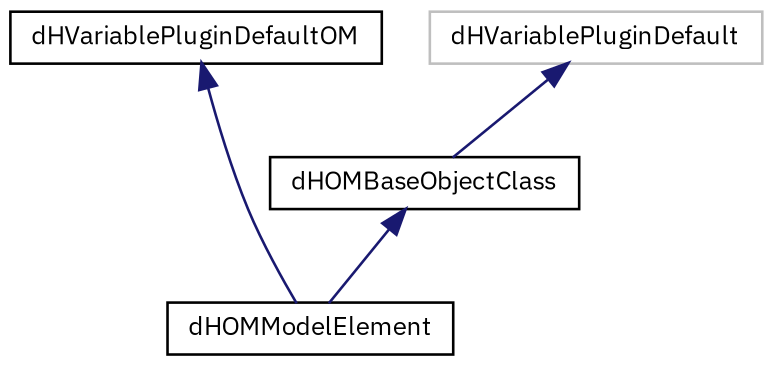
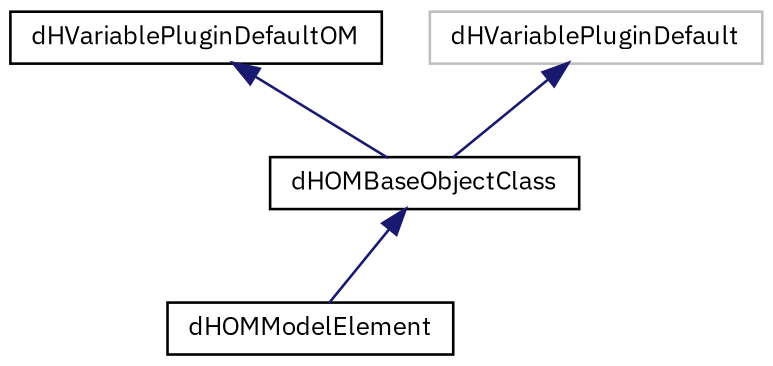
edge "dHOMModelElement" -> "dHVariablePluginDefaultOM": now "dHOMBaseObjectClass" -> "dHVariablePluginDefaultOM"
